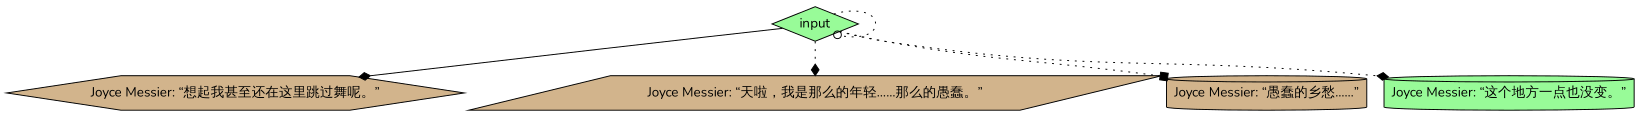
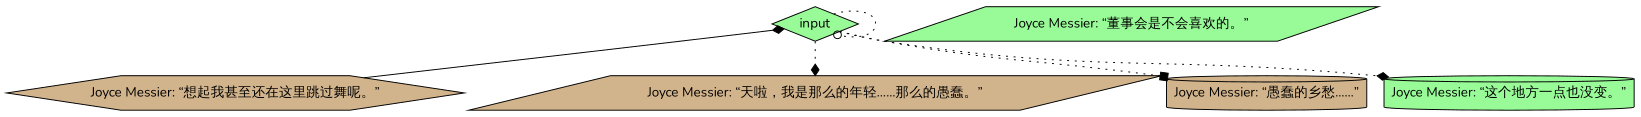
node "Joyce Messier: “董事会是不会喜欢的。”": added
edge "input" -> "Joyce Messier: “想起我甚至还在这里跳过舞呢。”": reversed
